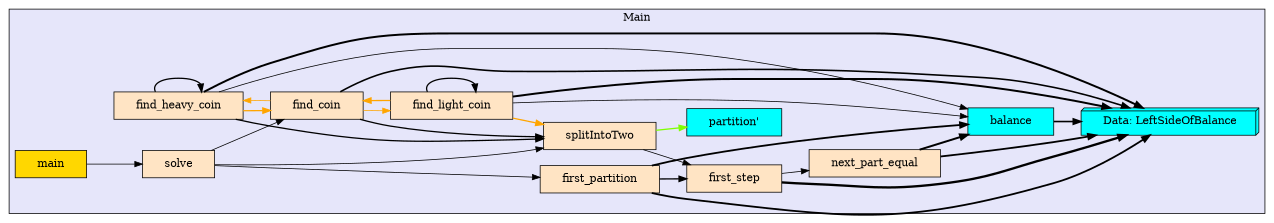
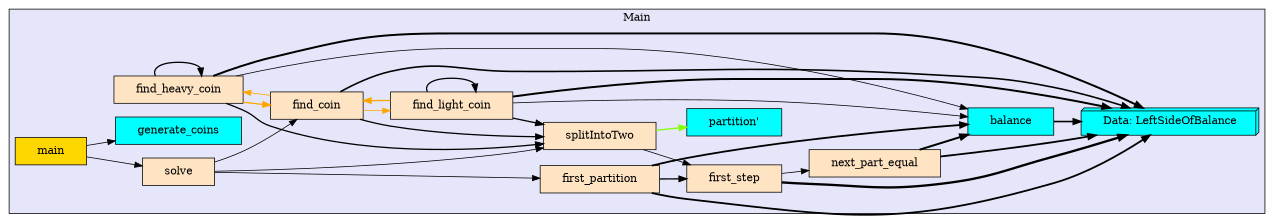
edge "find_light_coin" -> "splitIntoTwo": color orange -> black
node "generate_coins": added
